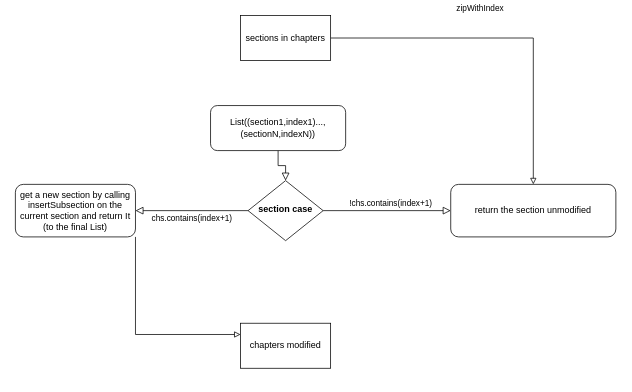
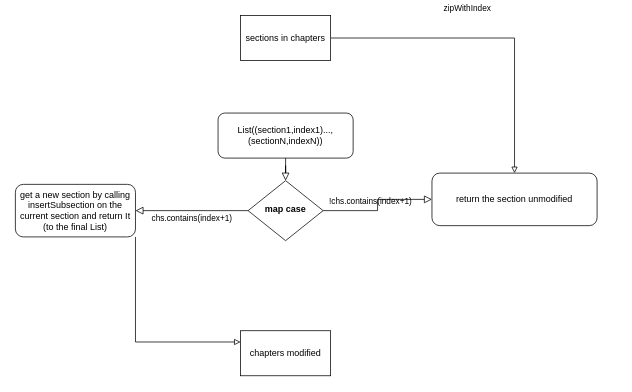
node "List((section1,index1)...,(sectionN,indexN))": moved (278, 128) -> (285, 135)
node "section case": label "section case" -> "map case"
node "return the section unmodified": moved (533, 210) -> (514, 199)
node "chapters modified": moved (285, 345) -> (285, 353)
